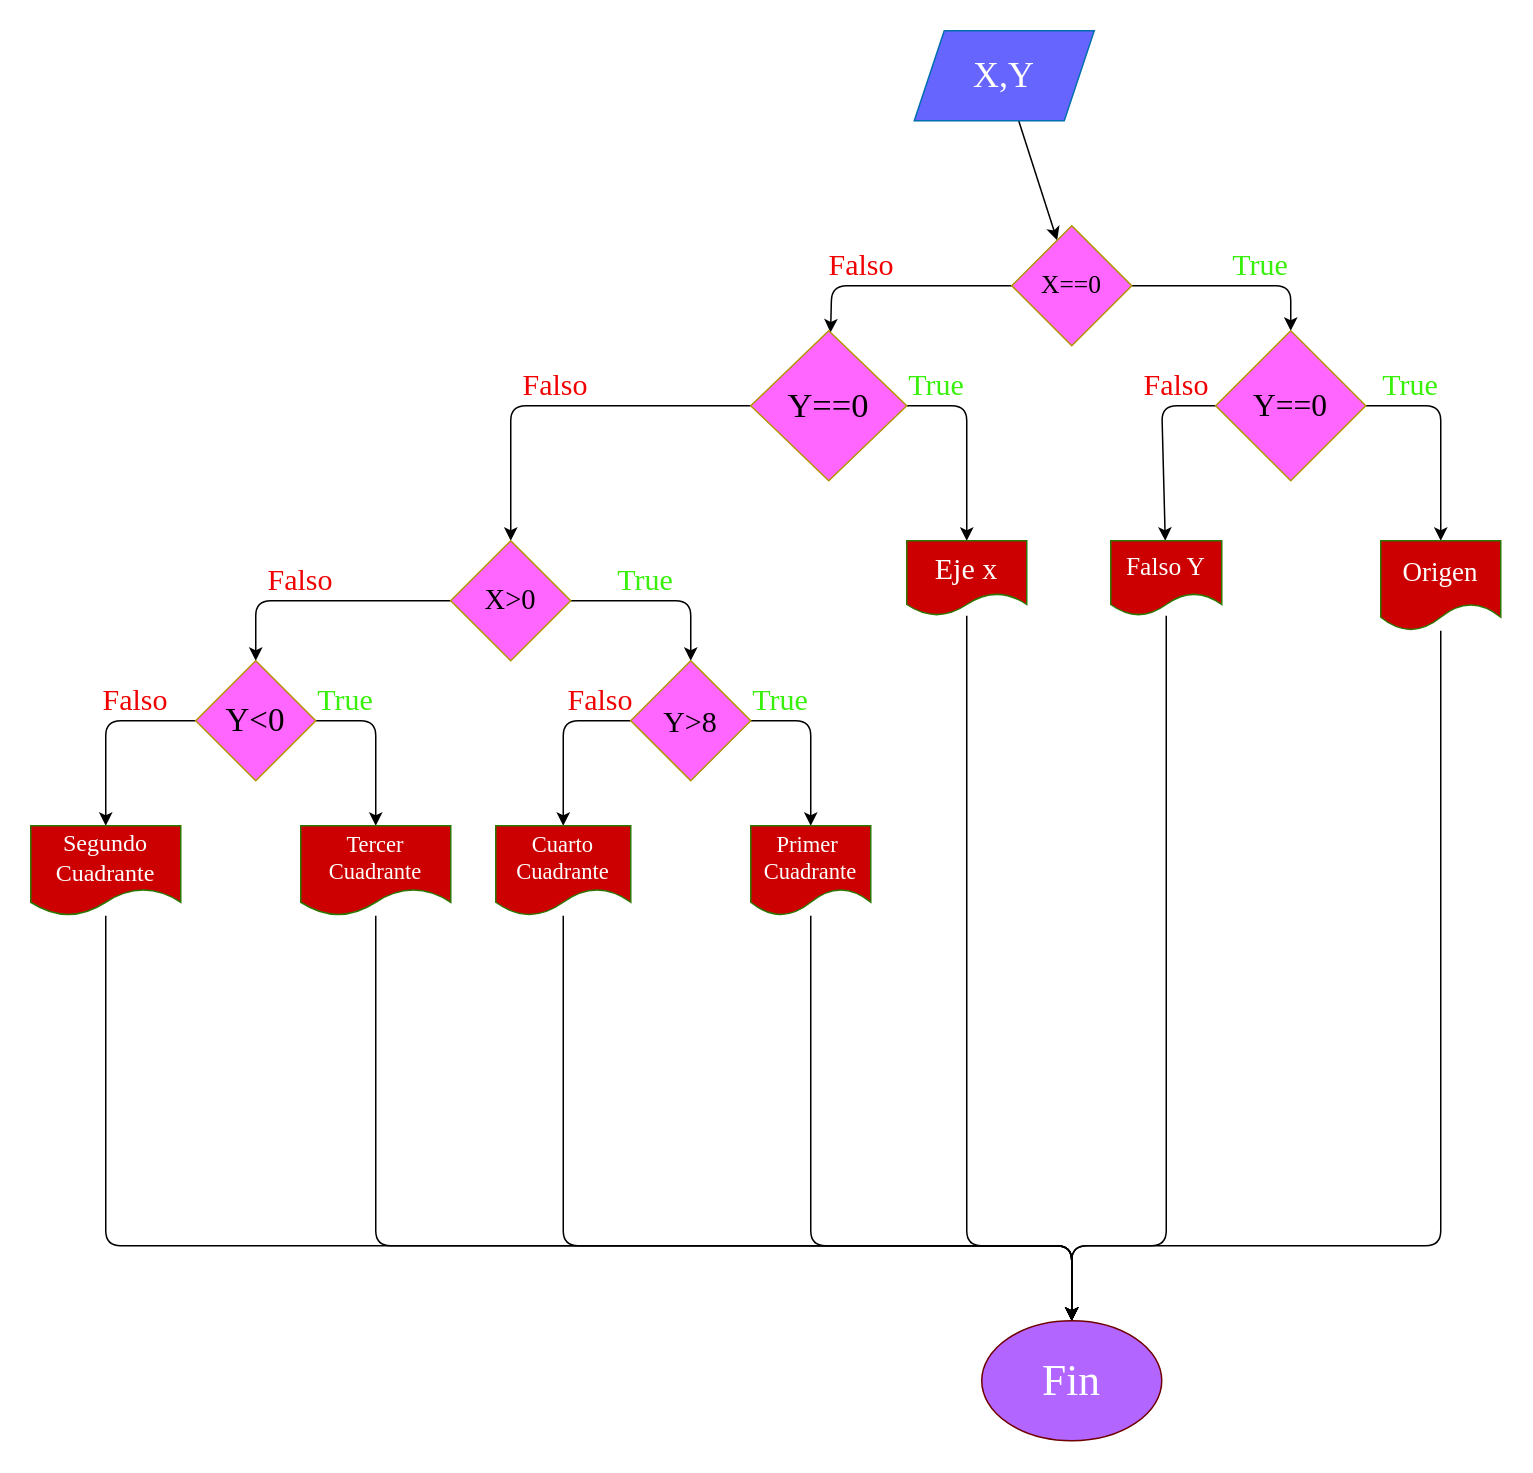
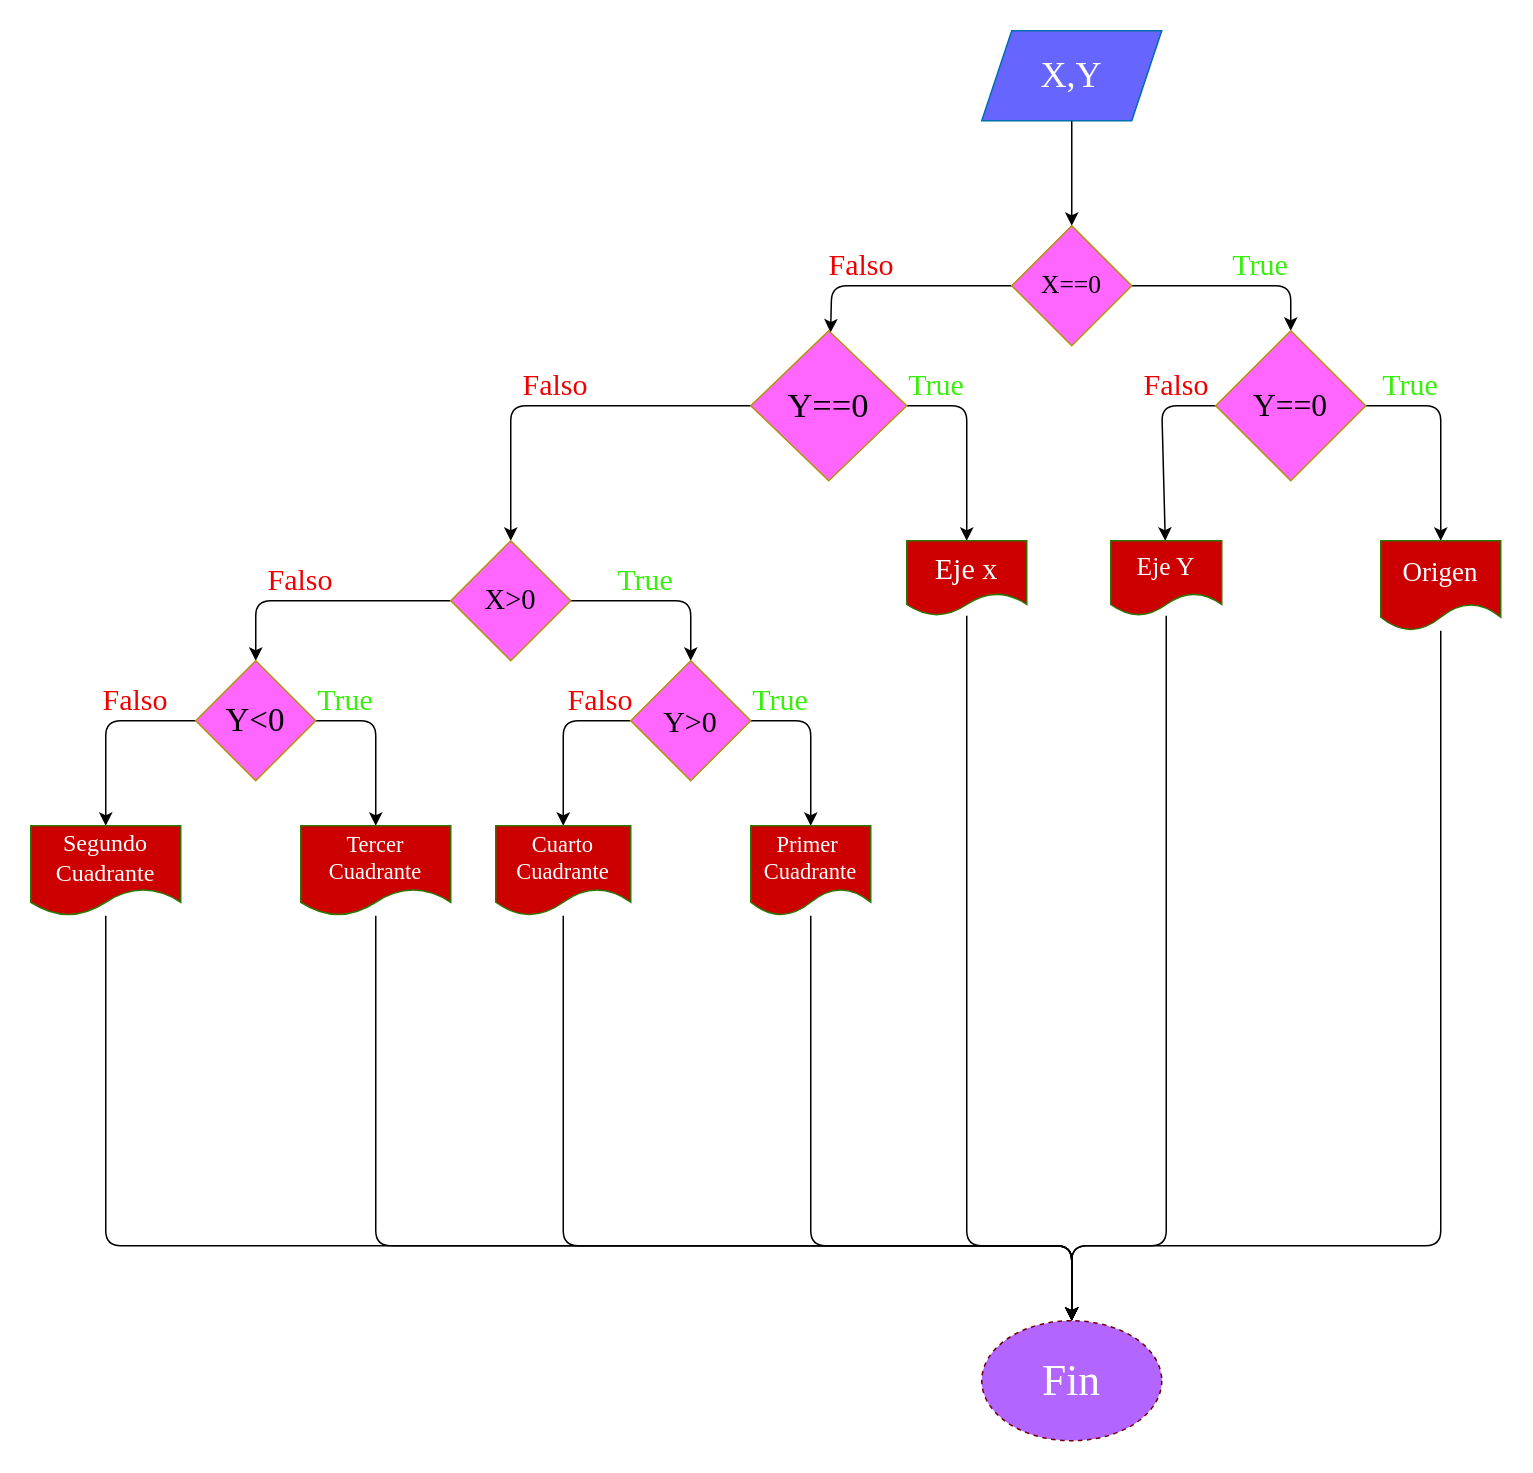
node "X,Y": moved (1004, 76) -> (1072, 76)
node "Falso Y": label "Falso Y" -> "Eje Y"
node "Y>8": label "Y>8" -> "Y>0"
node "Fin": style solid -> dashed
